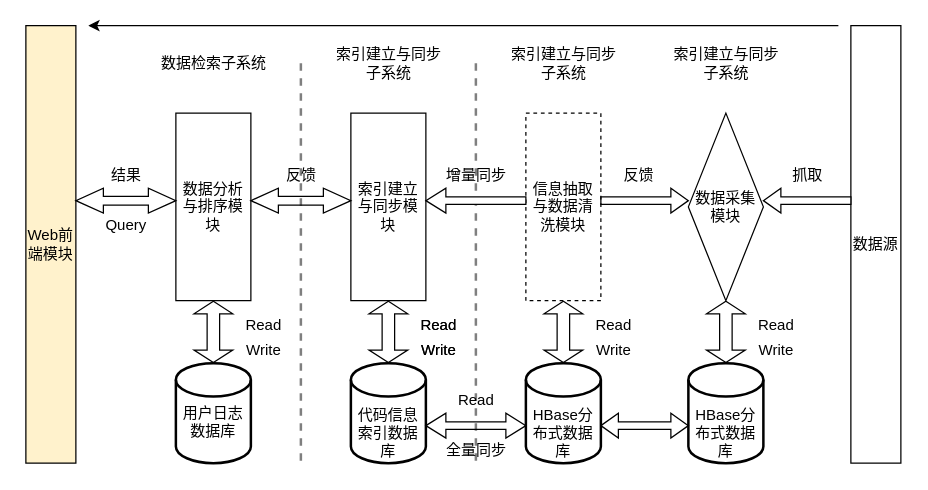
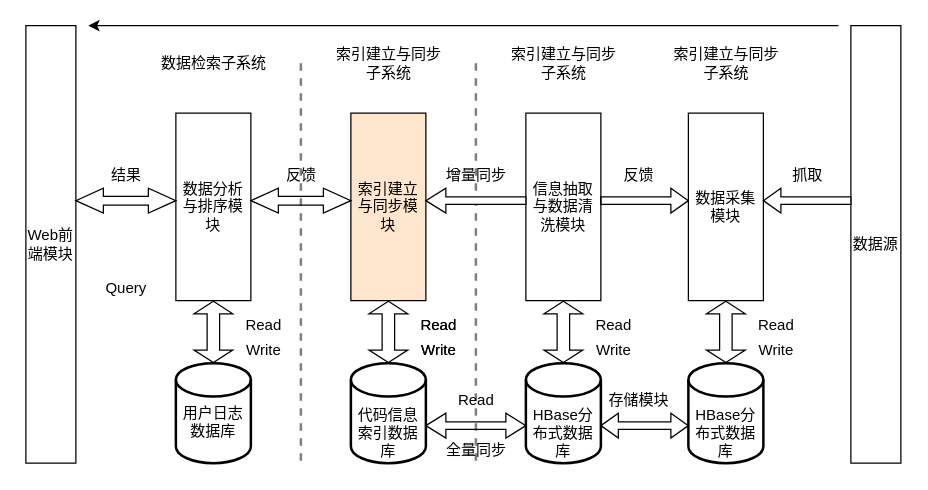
node "索引建立与同步模块": fillcolor #ffffff -> #ffe6cc
node "信息抽取与数据清洗模块": style dashed -> solid
node "数据采集模块": shape diamond -> rectangle
node "Query": moved (126, 226) -> (126, 288)
node "Web前端模块": fillcolor #fff2cc -> #ffffff
node "存储模块": added
